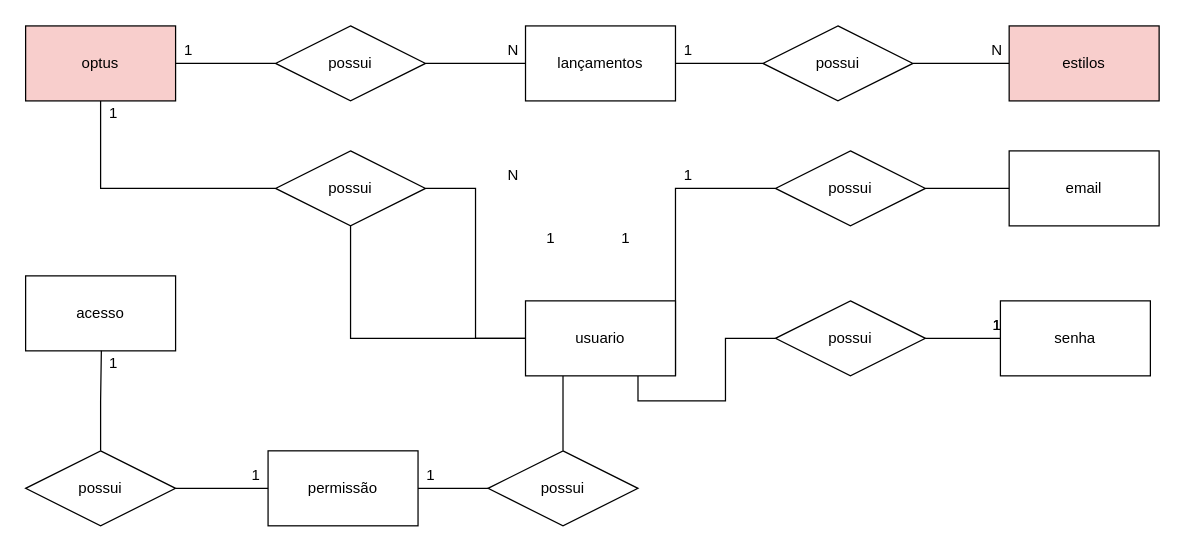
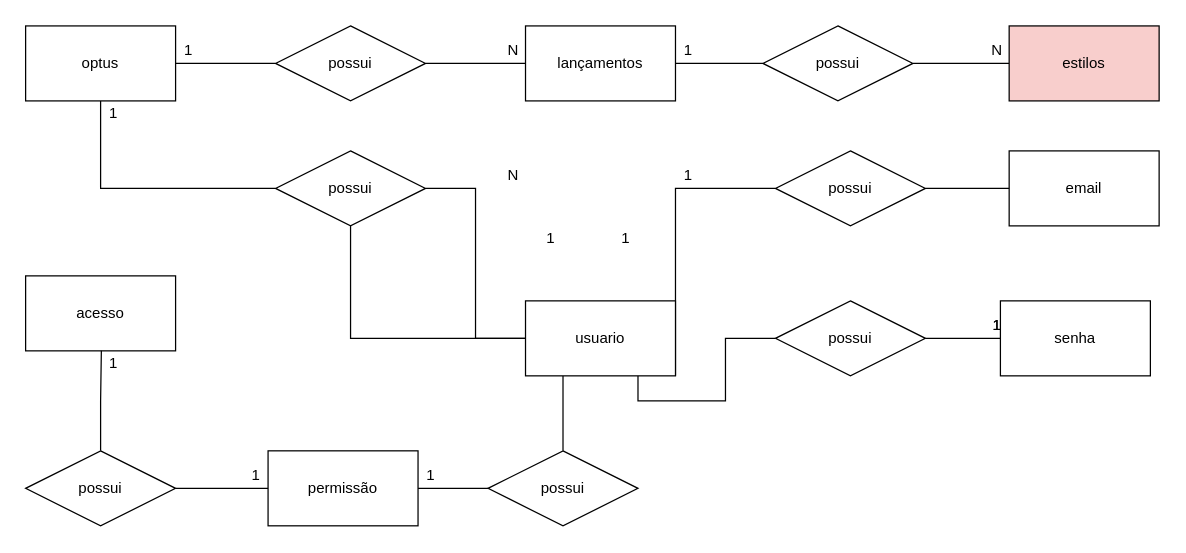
node "optus": fillcolor #f8cecc -> #ffffff
